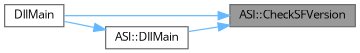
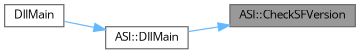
edge "DllMain" -> "ASI::CheckSFVersion": removed
